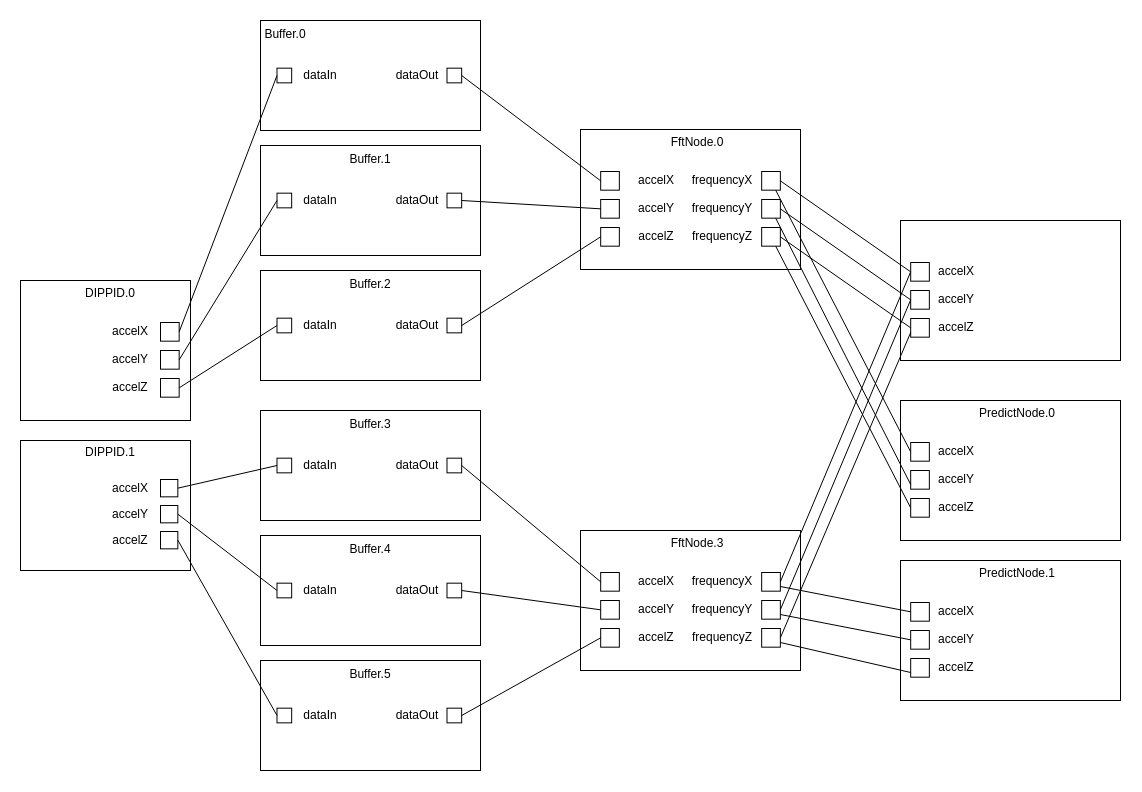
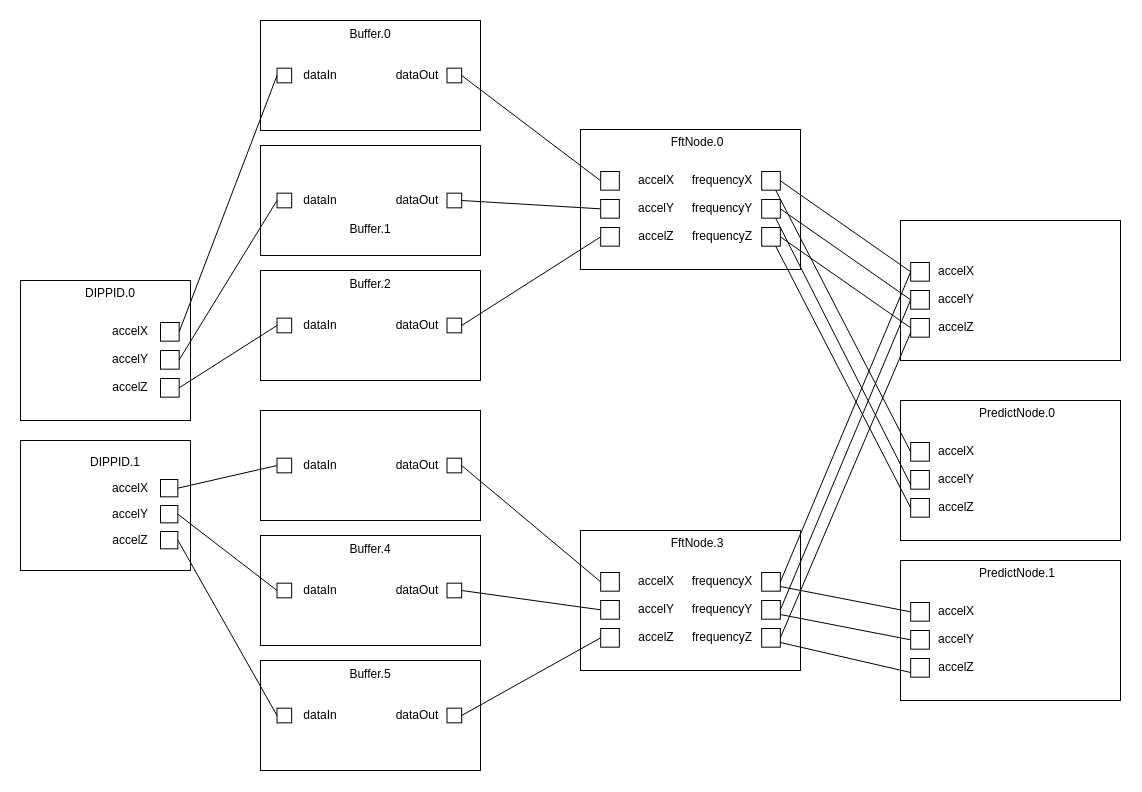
node "Buffer.0": moved (286, 35) -> (371, 35)
node "Buffer.1": moved (371, 160) -> (371, 230)
node "Buffer.3": removed
node "DIPPID.1": moved (111, 453) -> (116, 463)
